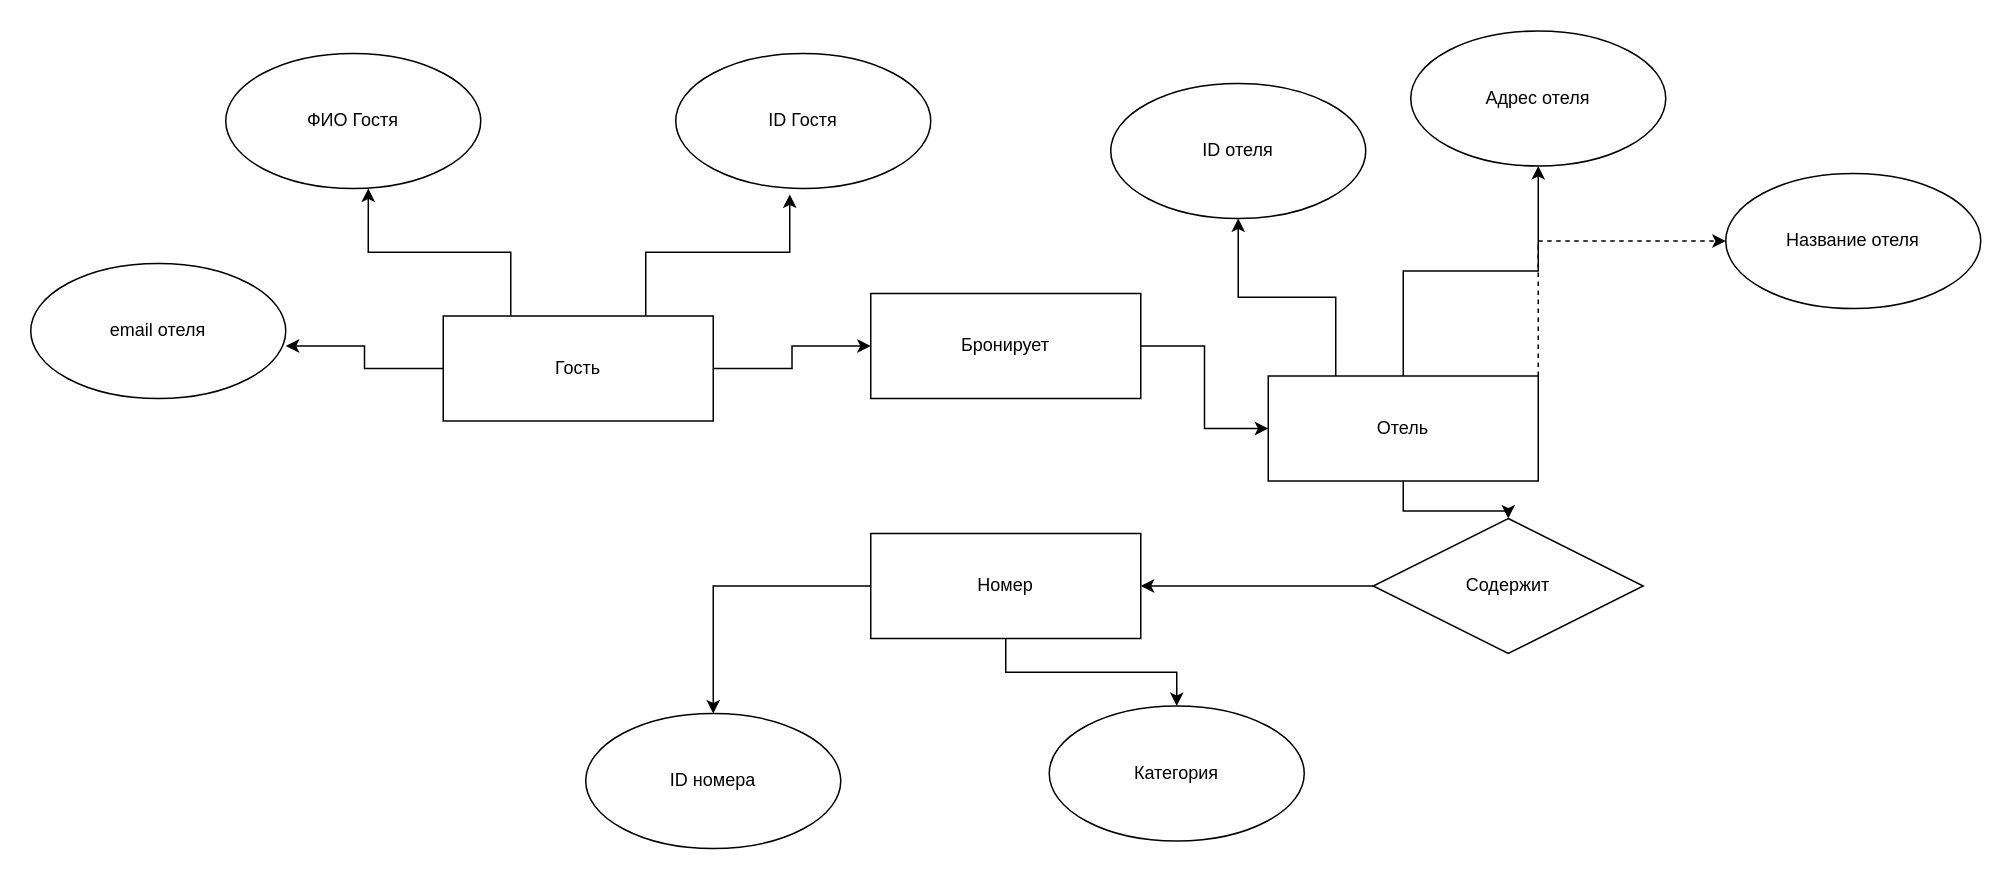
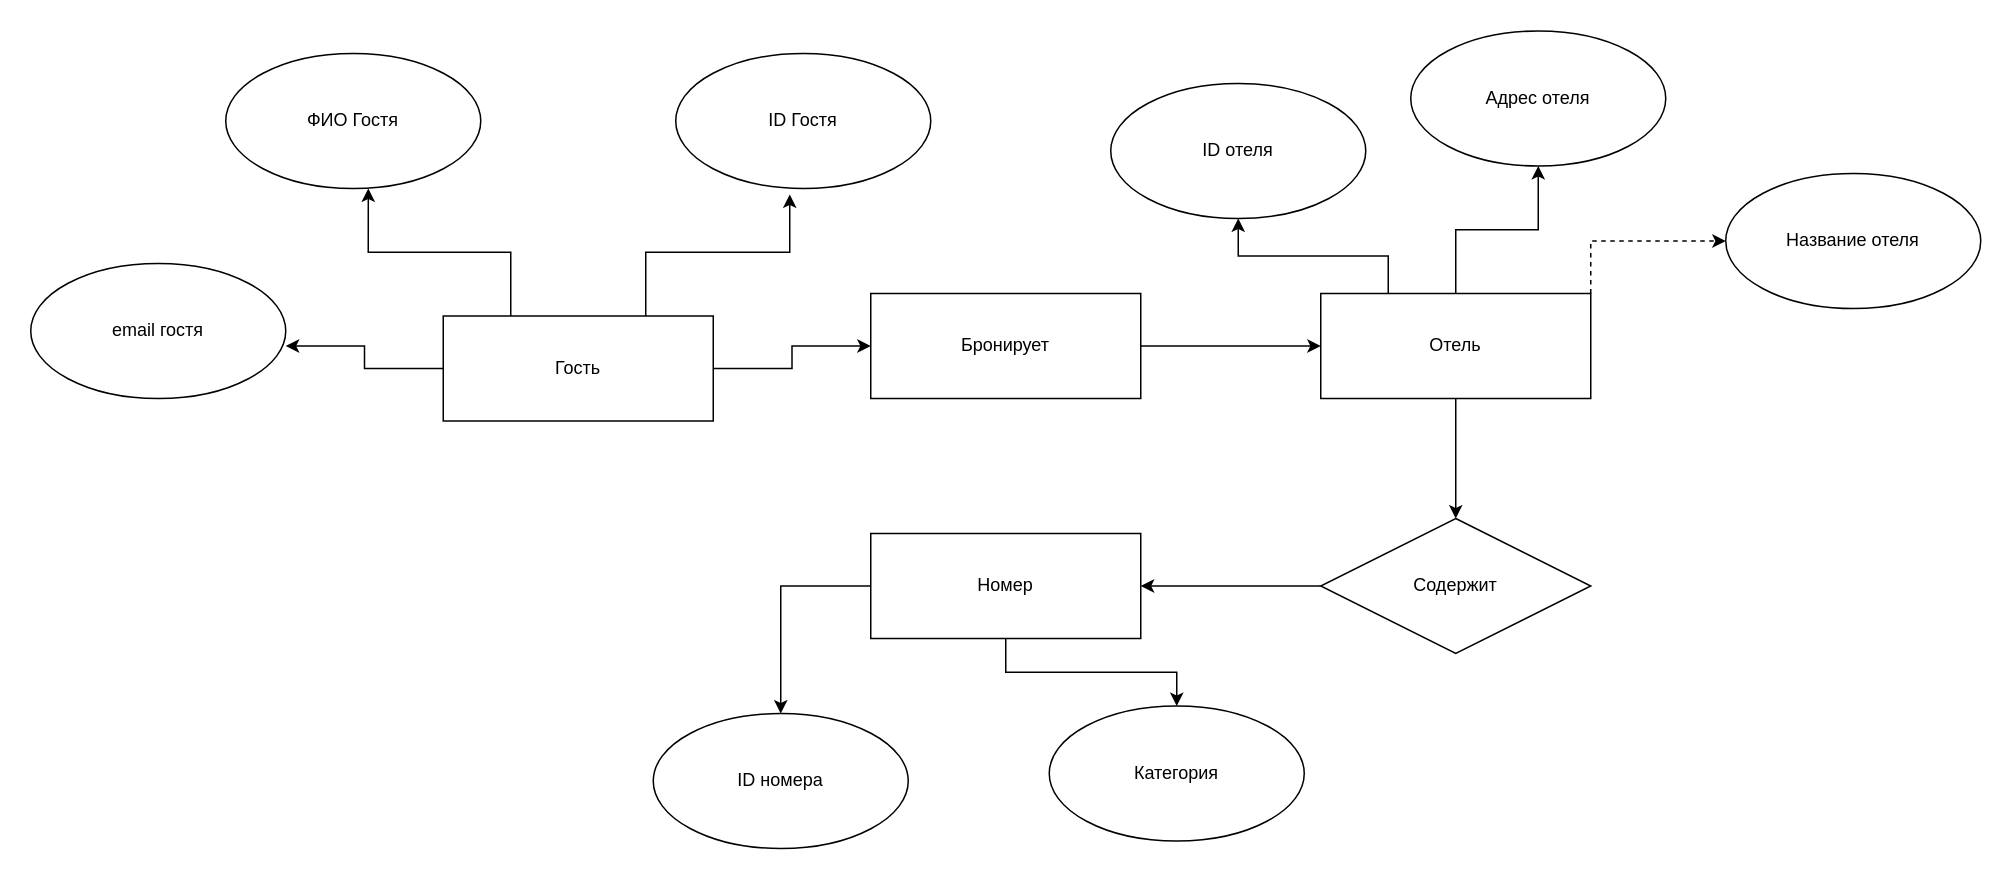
node "email отеля": label "email отеля" -> "email гостя"
node "Отель": moved (1403, 428) -> (1456, 346)
node "Содержит": moved (1508, 586) -> (1456, 586)
node "ID номера": moved (713, 781) -> (781, 781)
